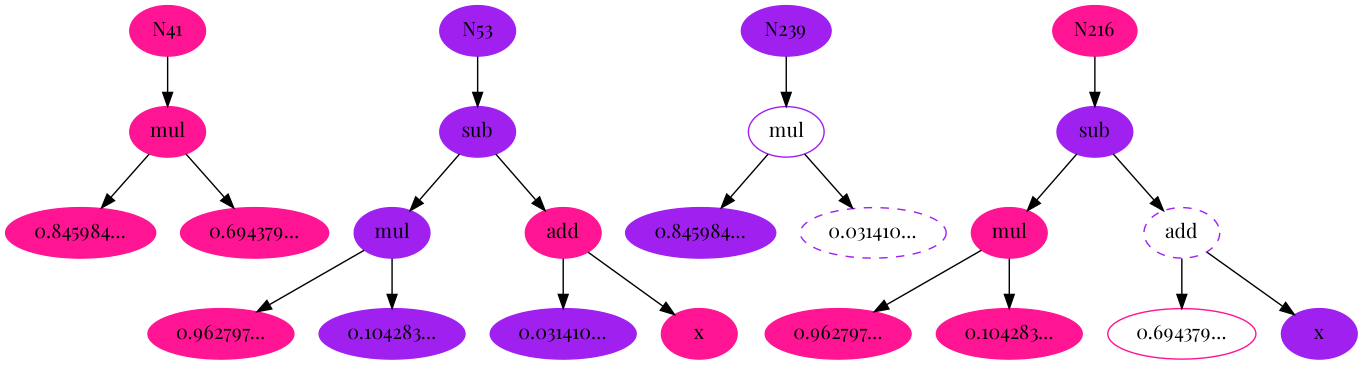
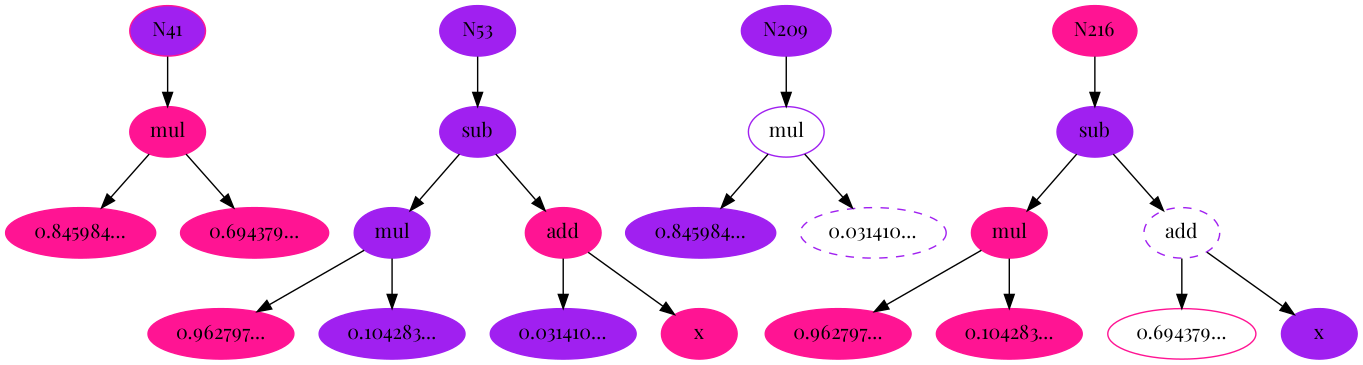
node "N41": fillcolor deeppink -> purple
node "N239": label "N239" -> "N209"
